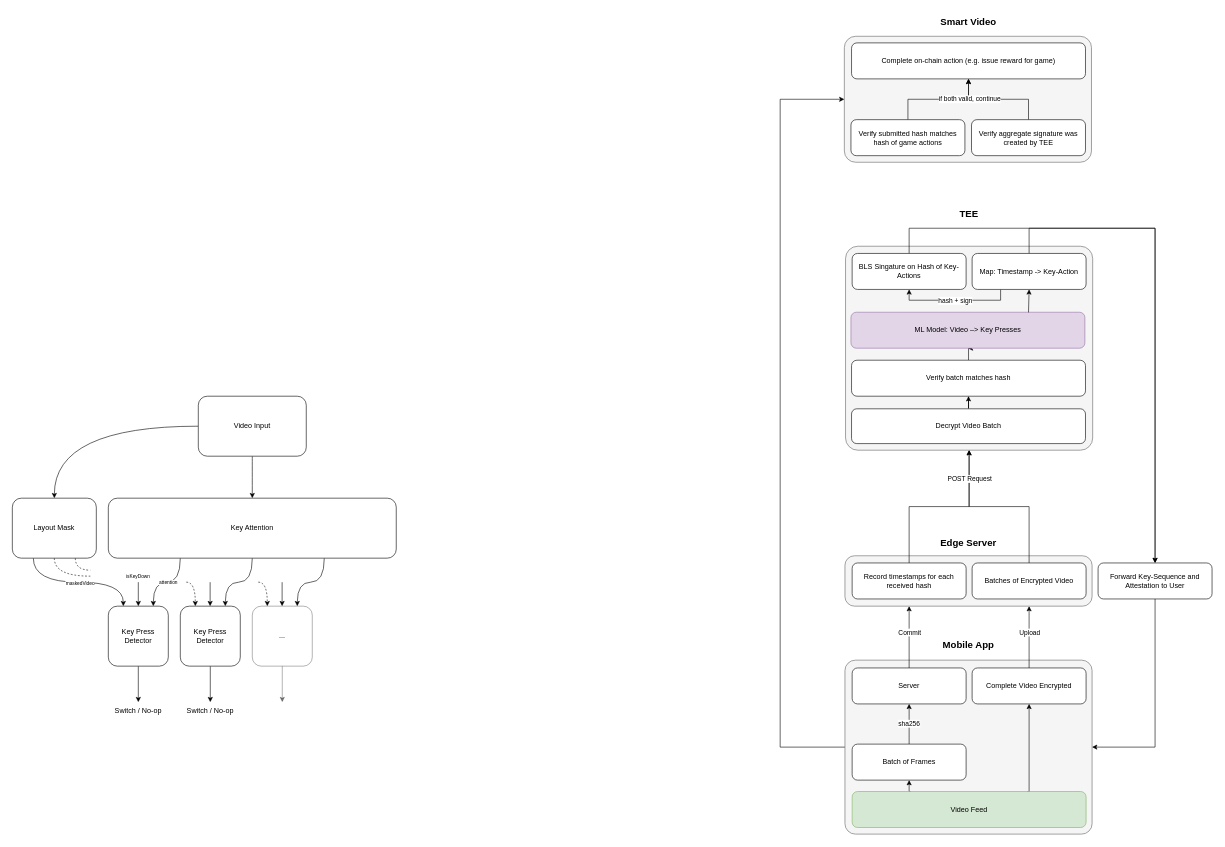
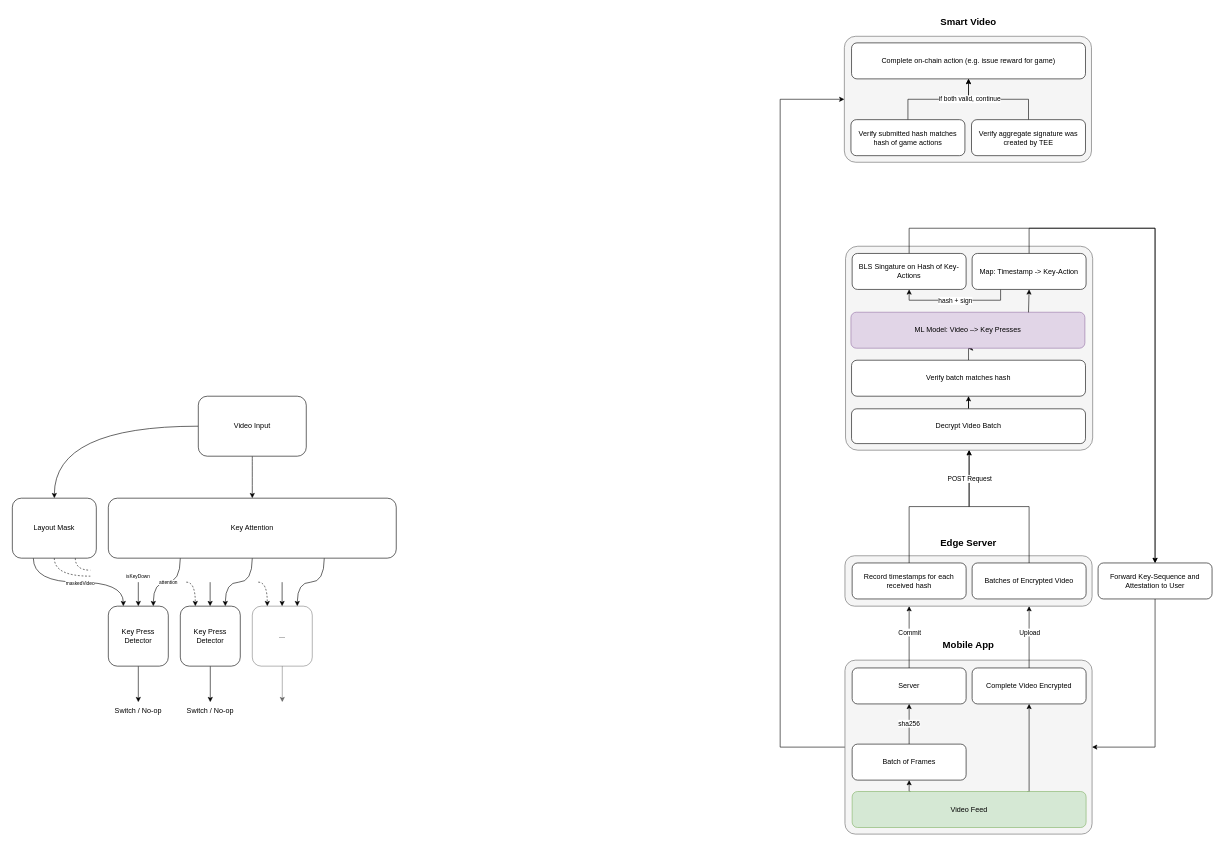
node "TEE": removed
